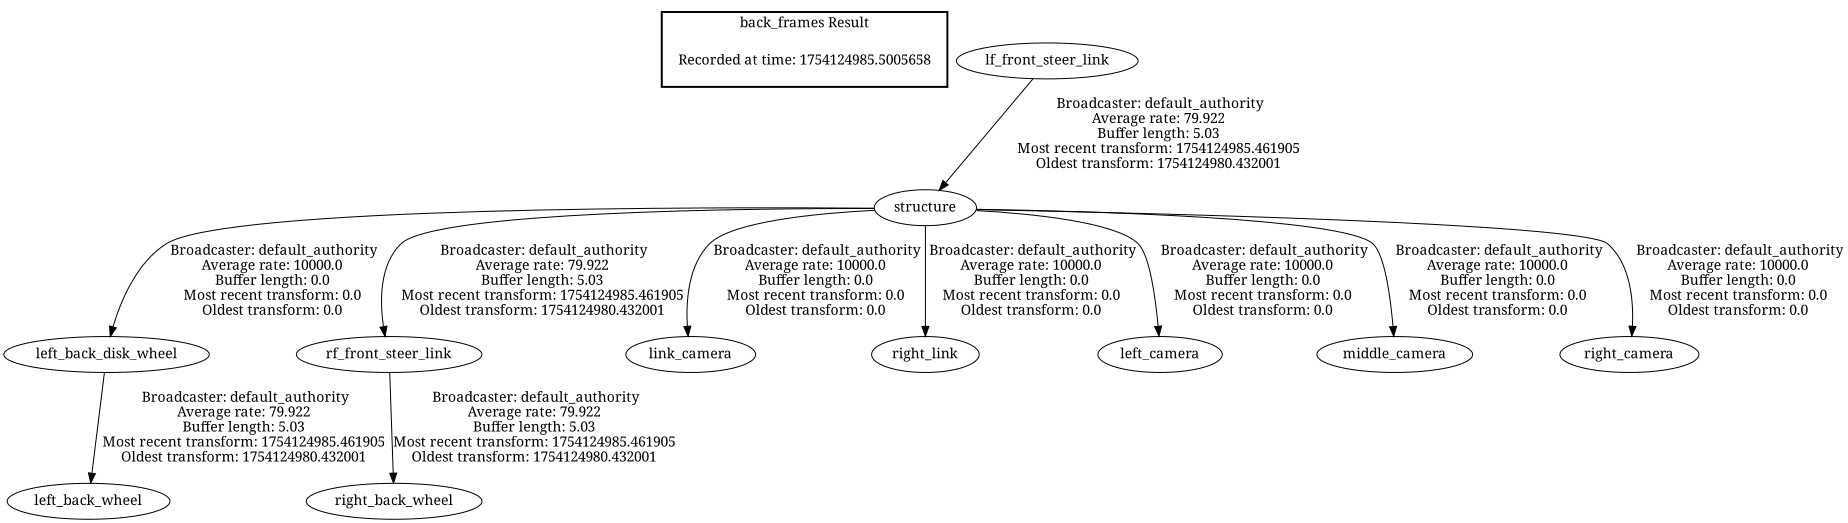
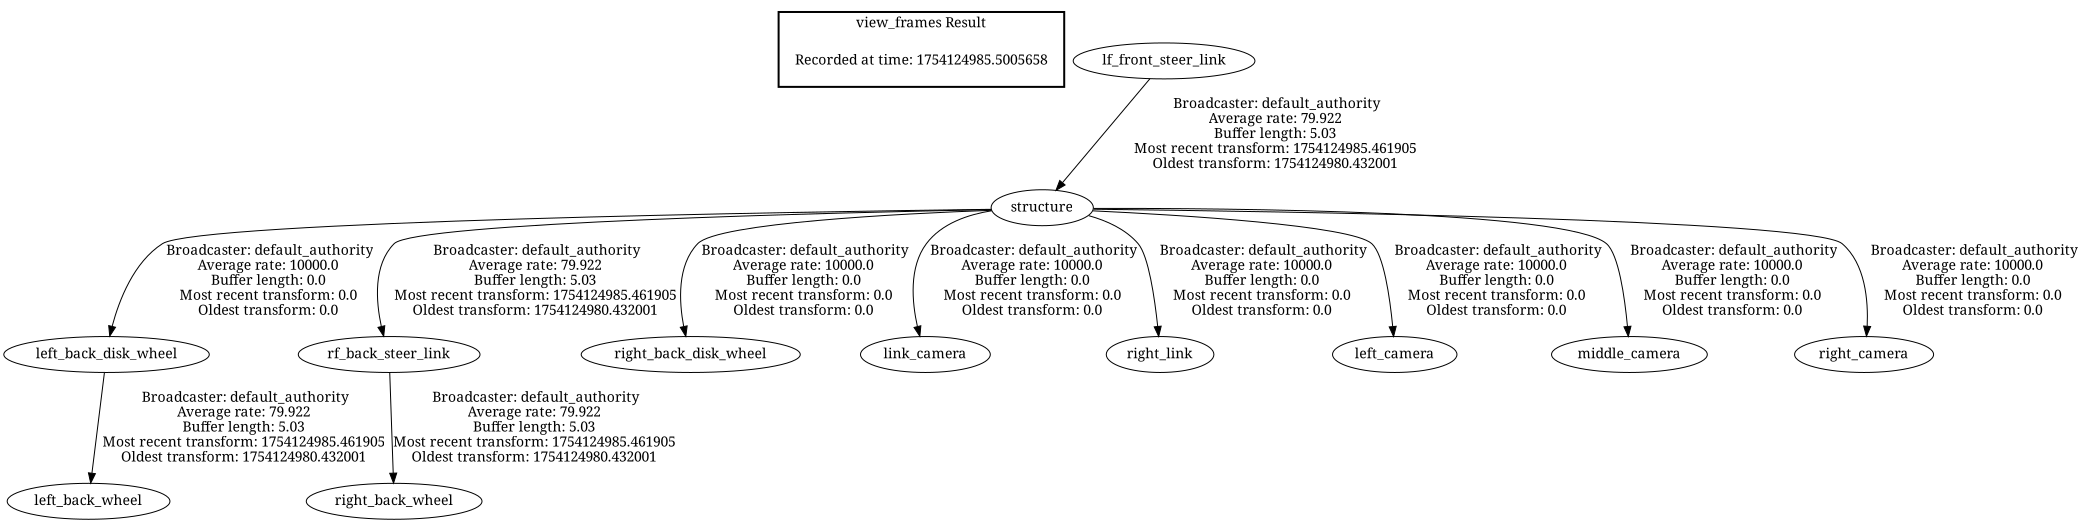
cluster "back_frames Result": label "back_frames Result" -> "view_frames Result"
node "rf_front_steer_link": label "rf_front_steer_link" -> "rf_back_steer_link"
node "right_back_disk_wheel": added
